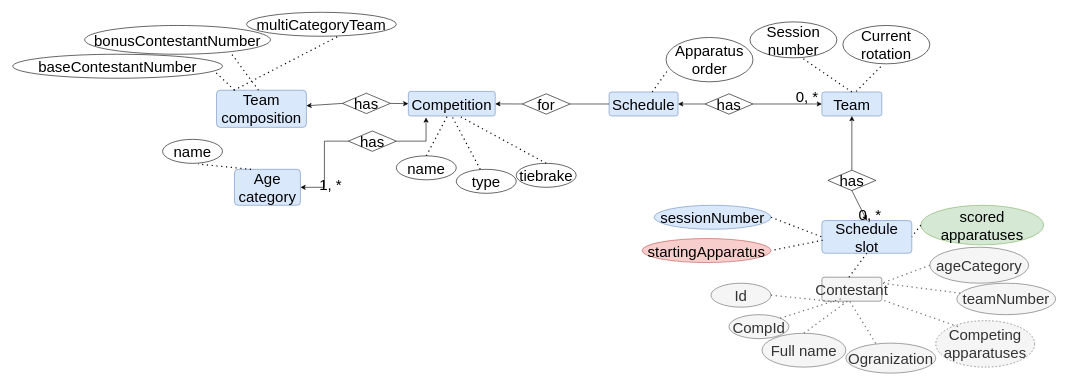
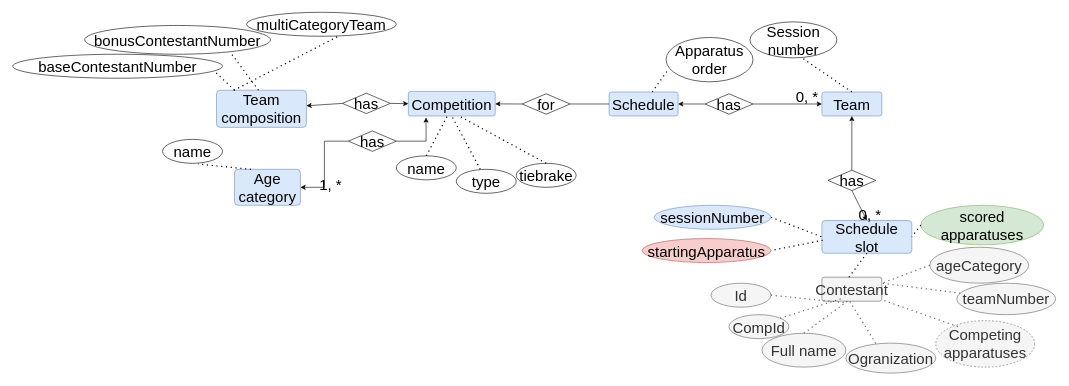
node "Current rotation": removed
edge "Current rotation" -- "Team": removed
